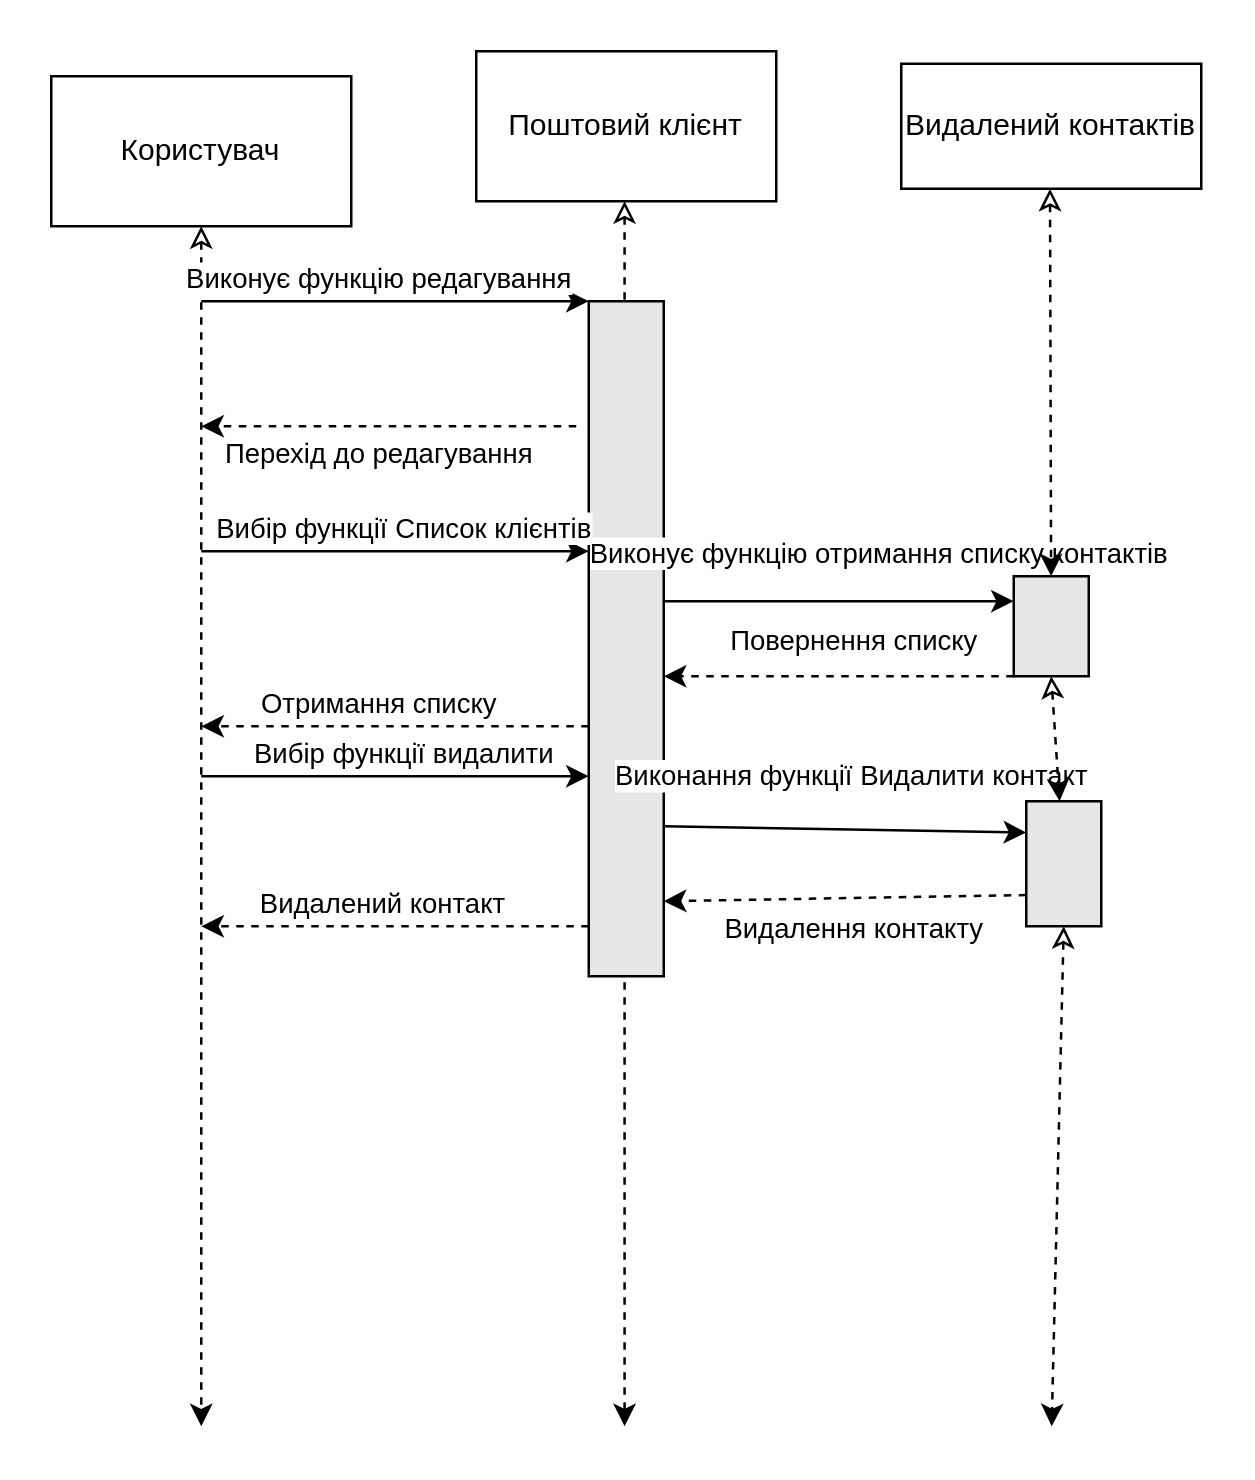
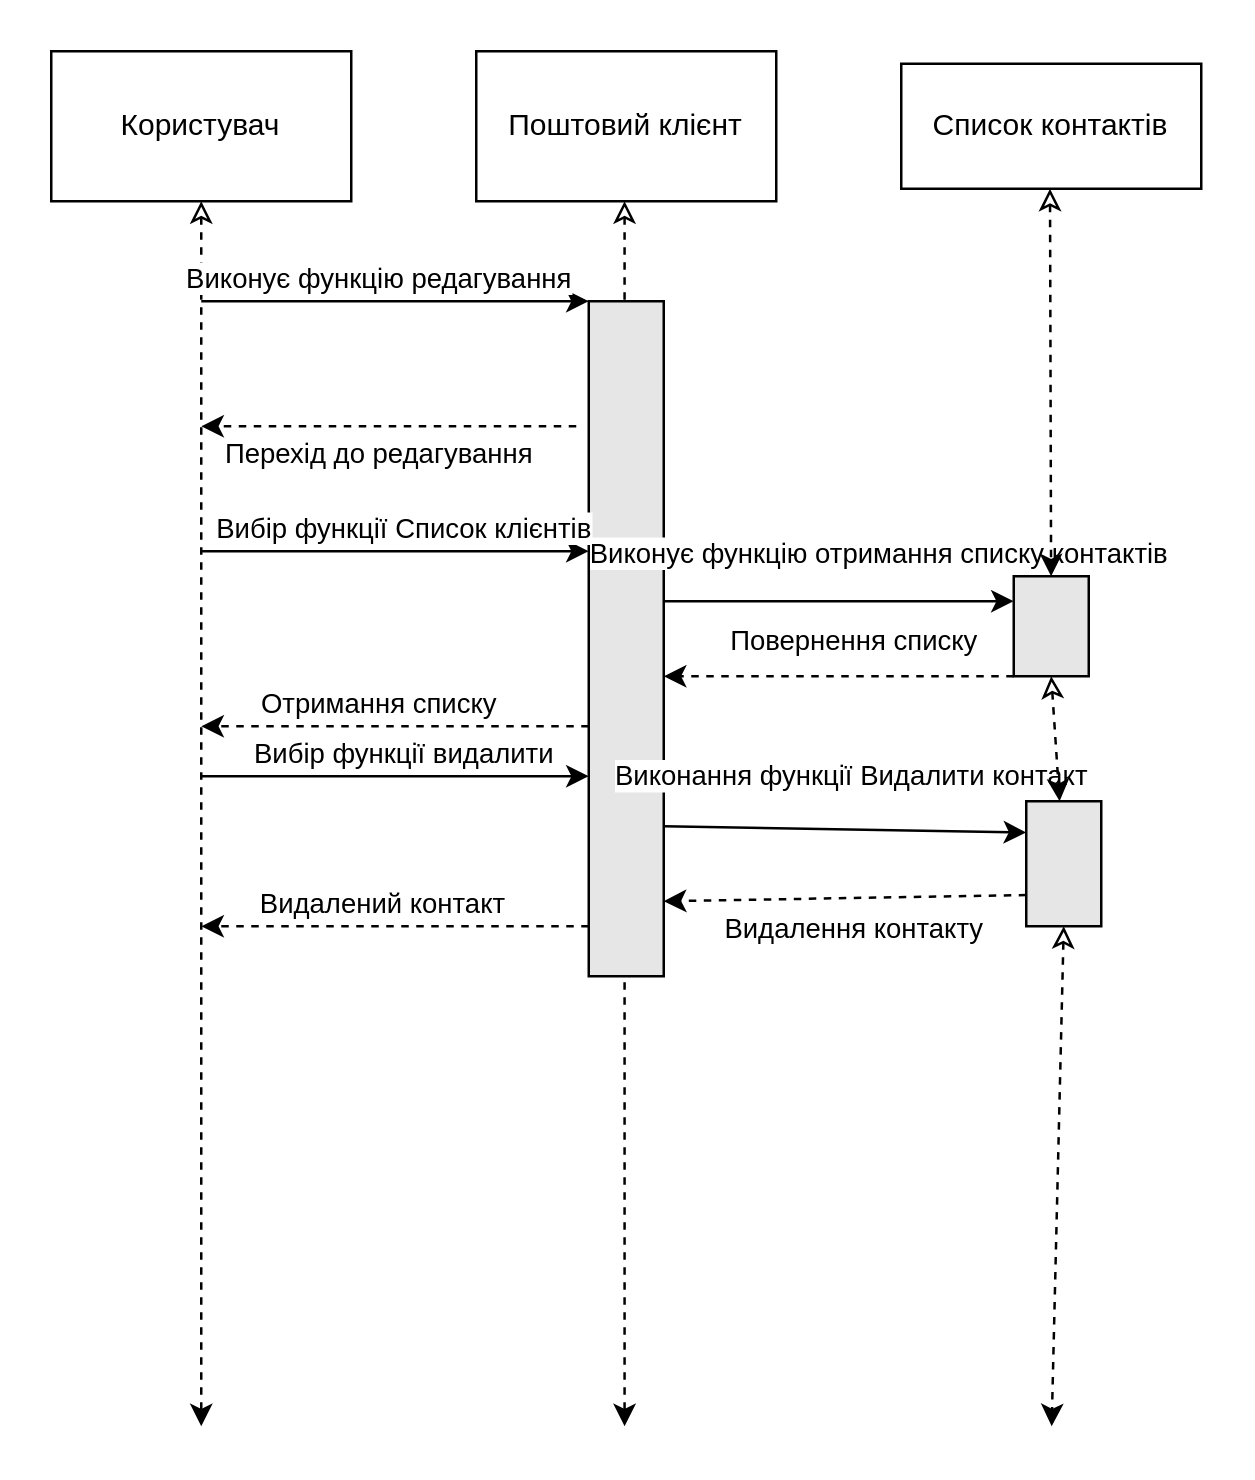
node "Видалений контактів": label "Видалений контактів" -> "Список контактів"
node "Користувач": moved (201, 151) -> (201, 126)
